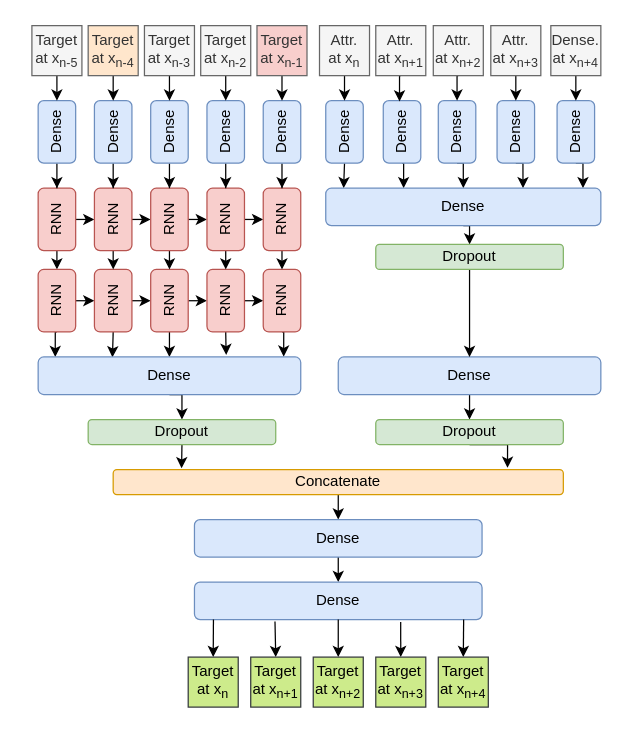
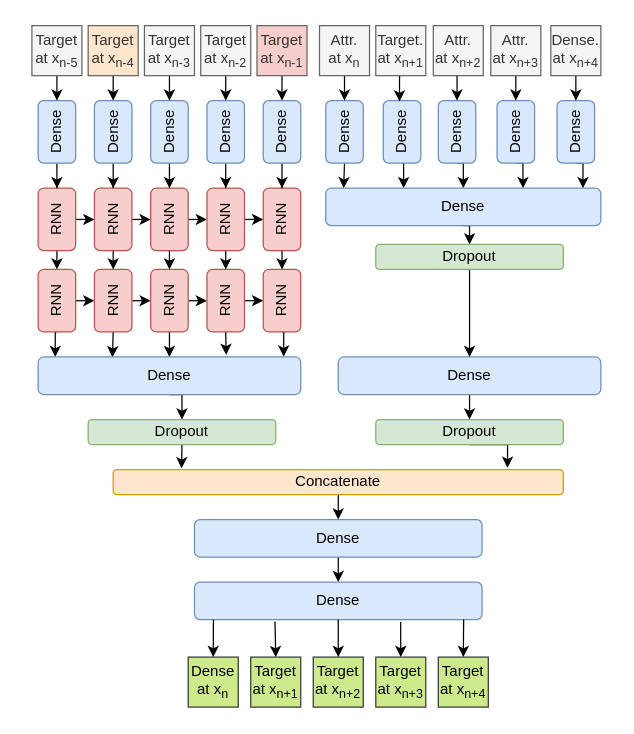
node "Attr. at xn+1": label "Attr. at xn+1" -> "Target. at xn+1"
node "Target at xn": label "Target at xn" -> "Dense at xn"
